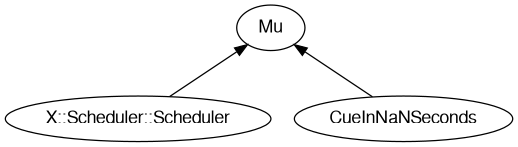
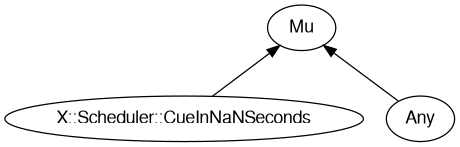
node "X::Scheduler::Scheduler": label "X::Scheduler::Scheduler" -> "X::Scheduler::CueInNaNSeconds"
node "CueInNaNSeconds": label "CueInNaNSeconds" -> "Any"
